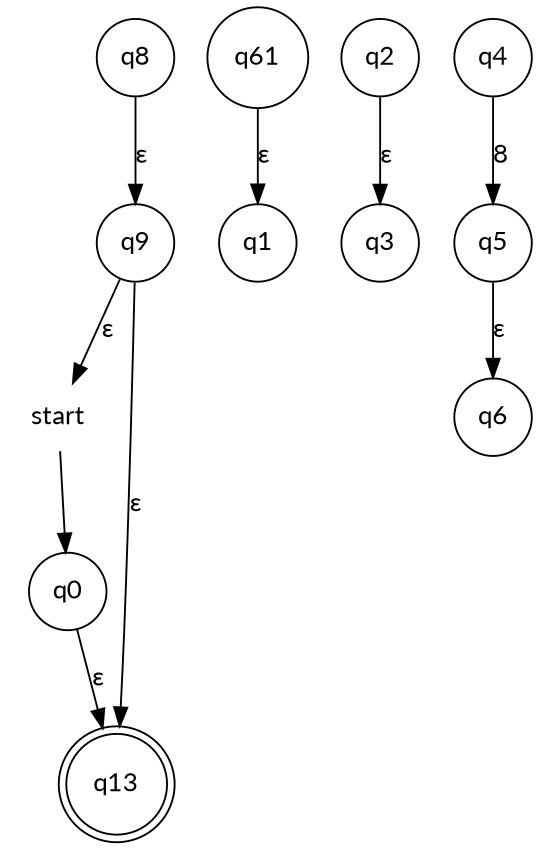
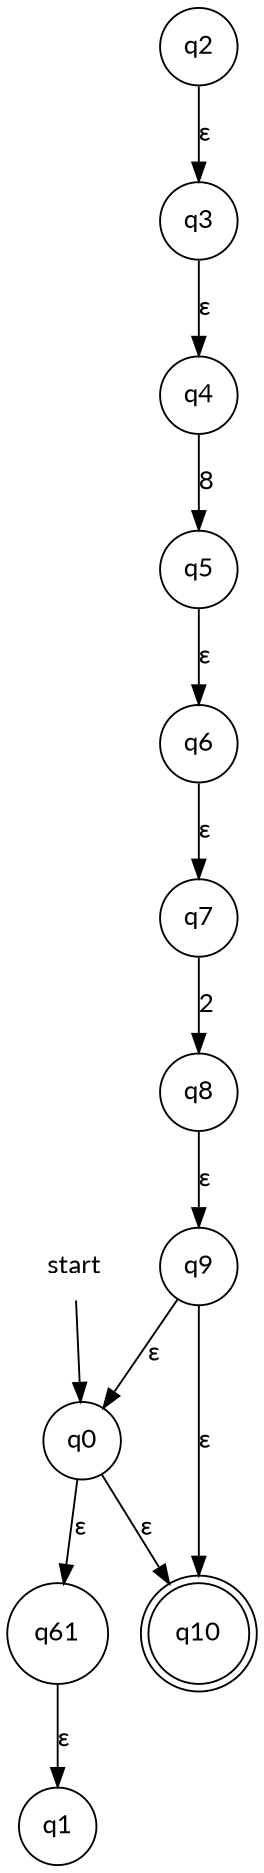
edge "q3" -> "q4": added, label "ε"
edge "q9" -> "start": now "q9" -> "q0"
node "q13": label "q13" -> "q10"
node "q7": added
edge "q0" -> "q61": added, label "ε"
